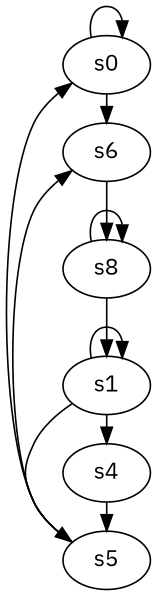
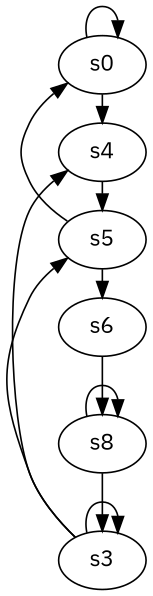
edge "s0" -> "s6": now "s0" -> "s4"
node "s1": label "s1" -> "s3"
